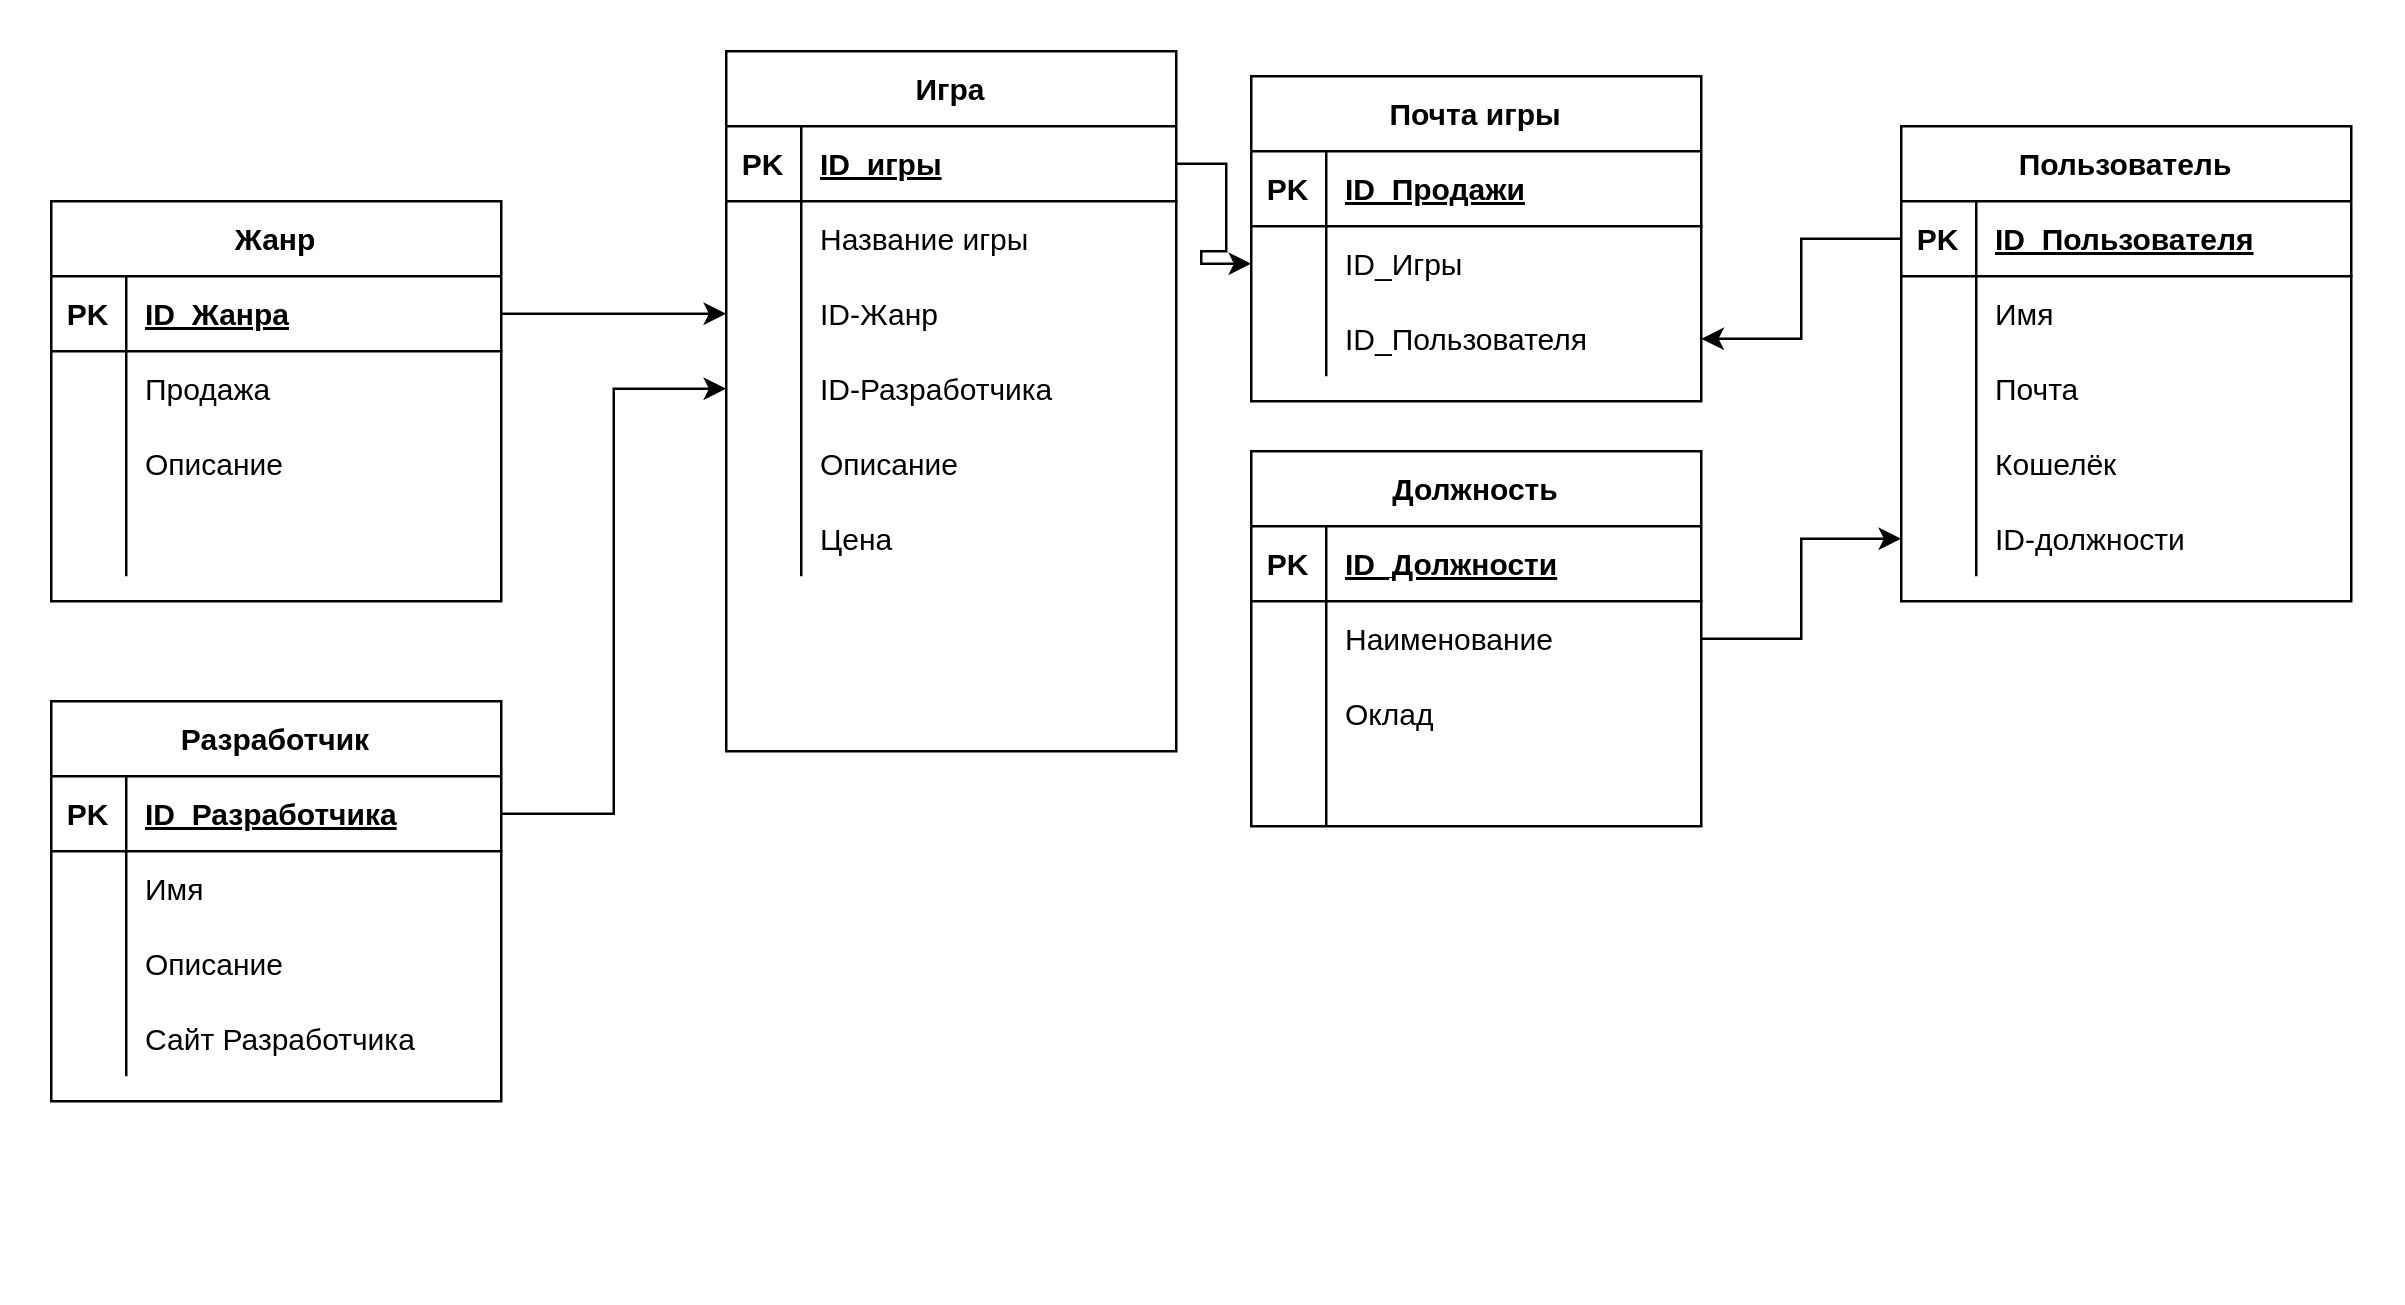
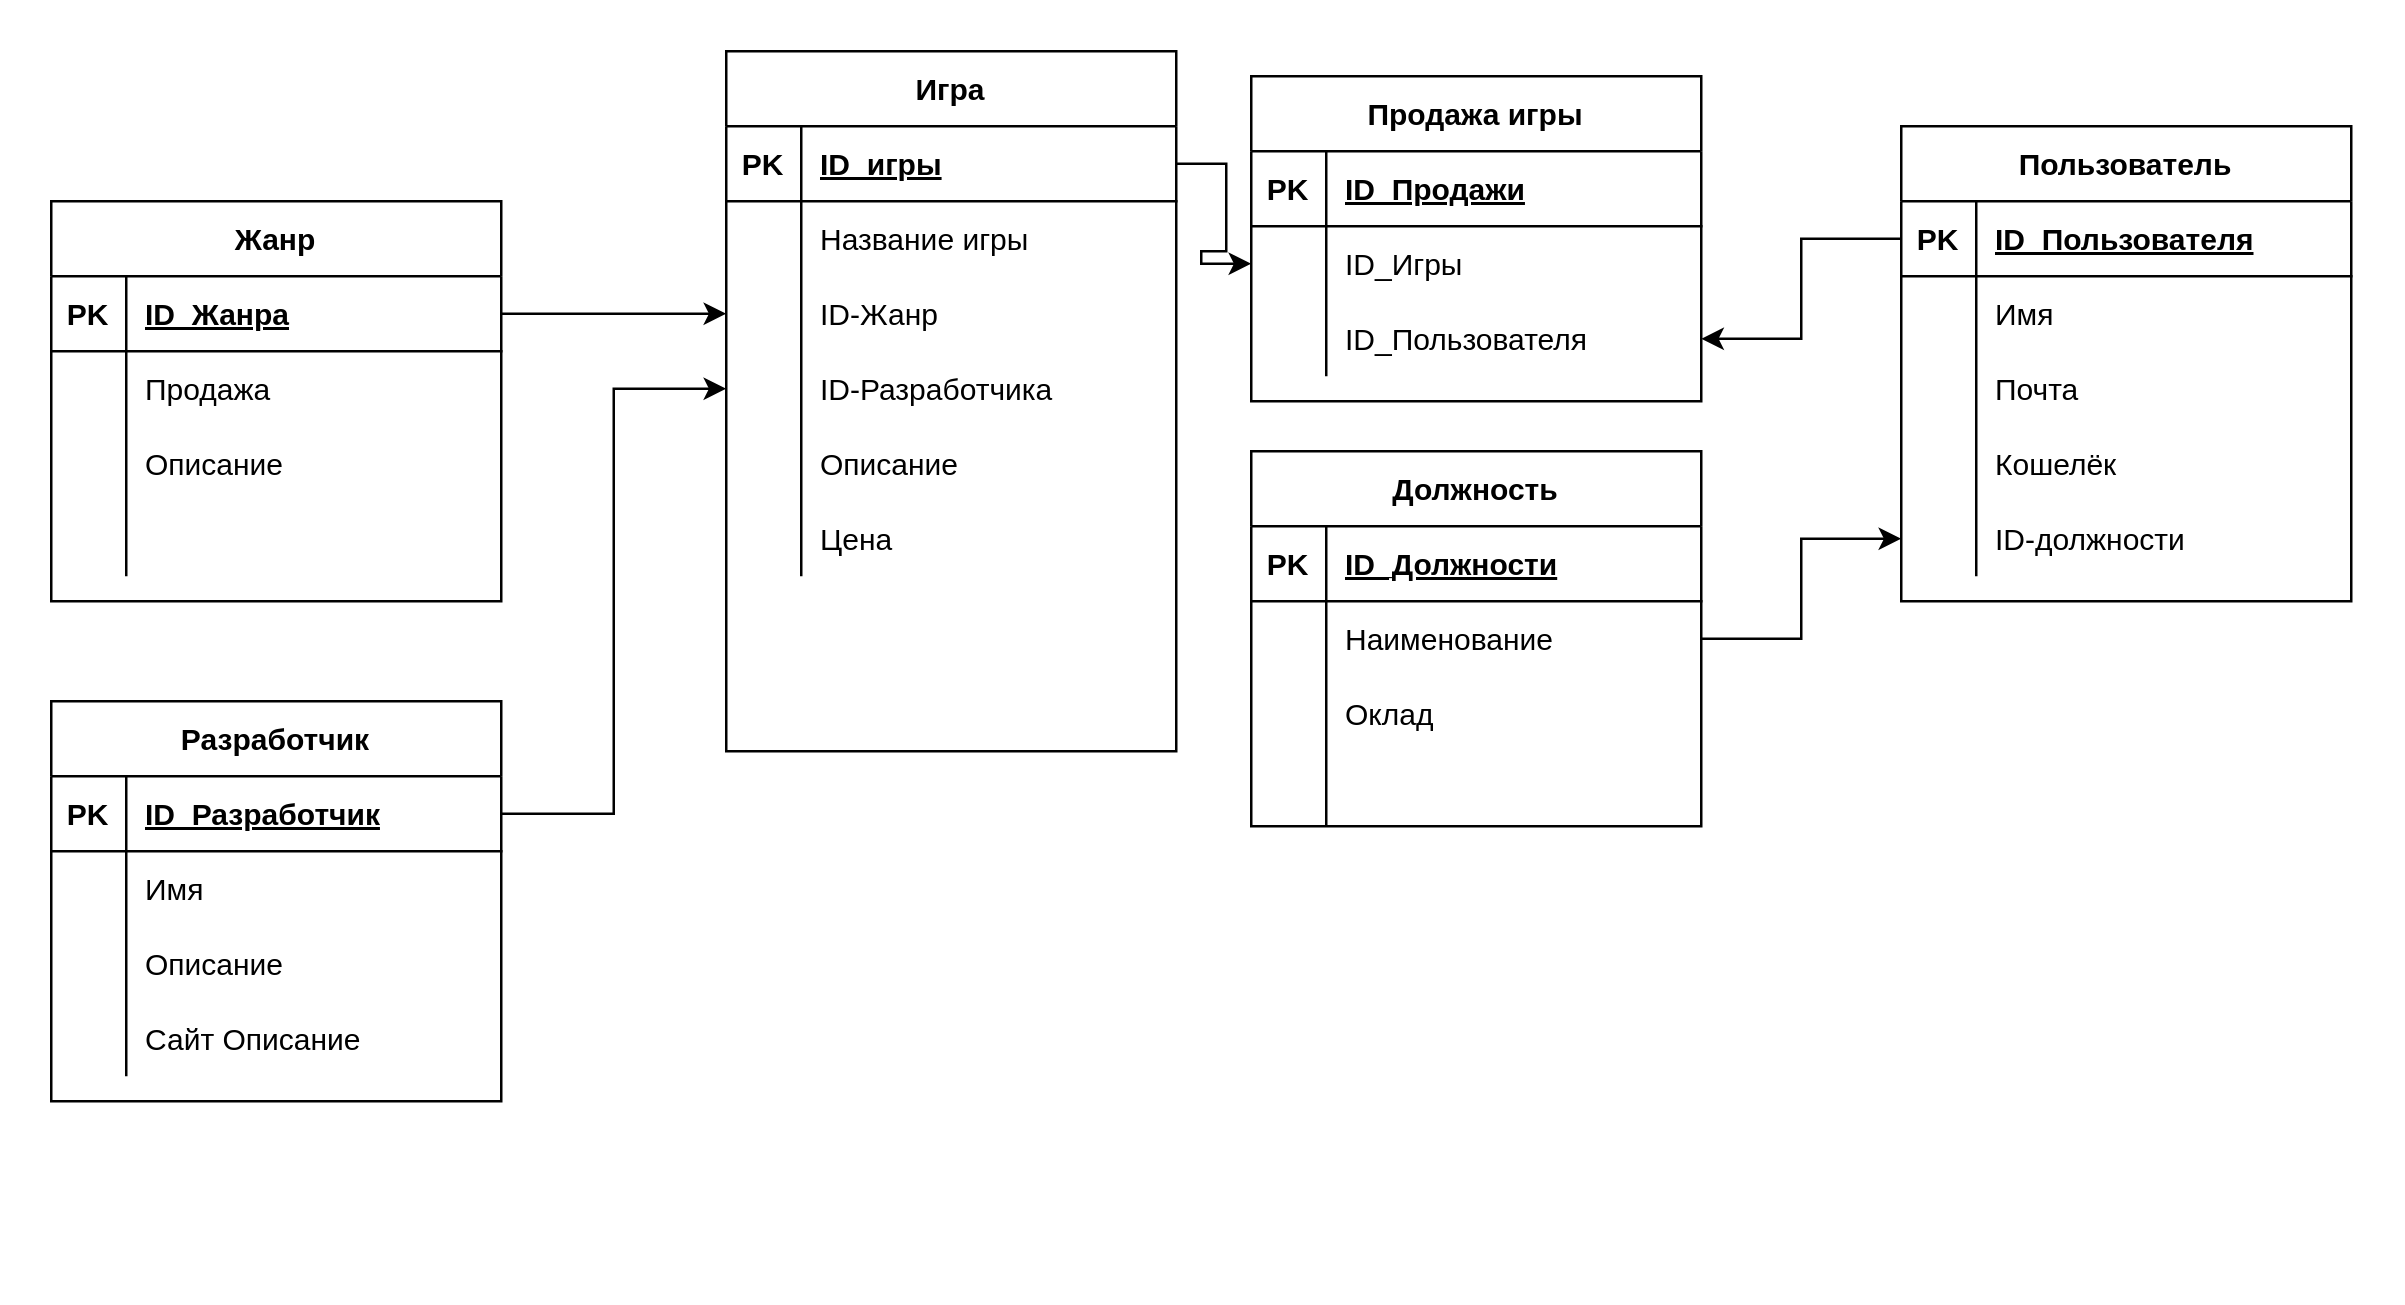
node "Почта игры": label "Почта игры" -> "Продажа игры"
node "ID_Разработчика": label "ID_Разработчика" -> "ID_Разработчик"
node "Сайт Разработчика": label "Сайт Разработчика" -> "Сайт Описание"
